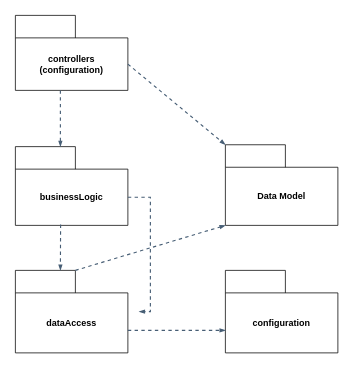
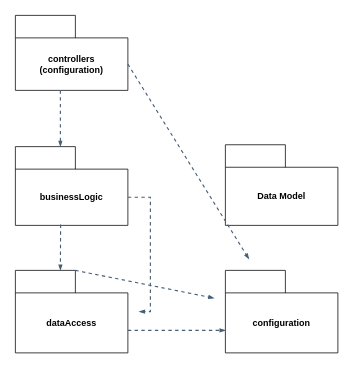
edge "controllers (configuration)" -> "Data Model": now "controllers (configuration)" -> "configuration"
edge "dataAccess" -> "Data Model": now "dataAccess" -> "configuration"
